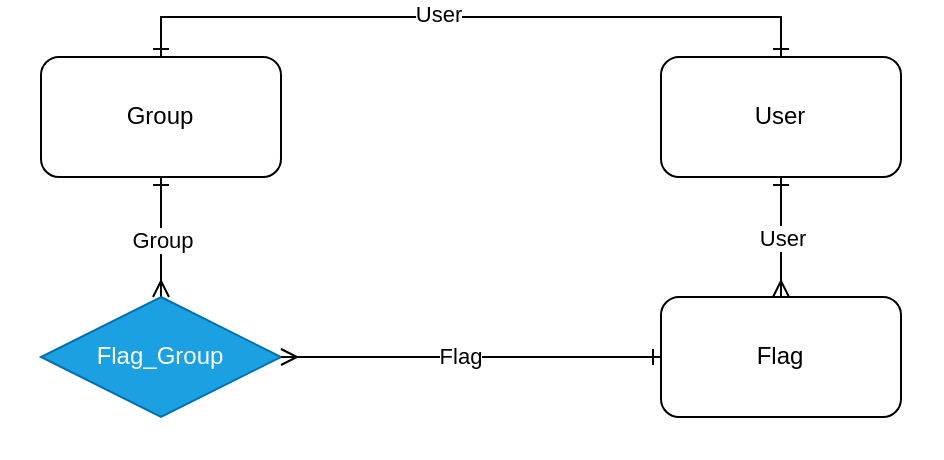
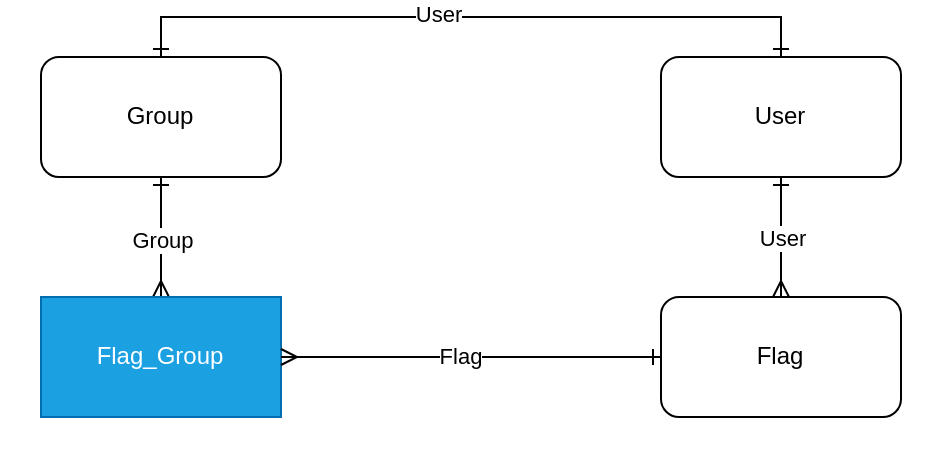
node "Flag_Group": shape diamond -> rectangle
